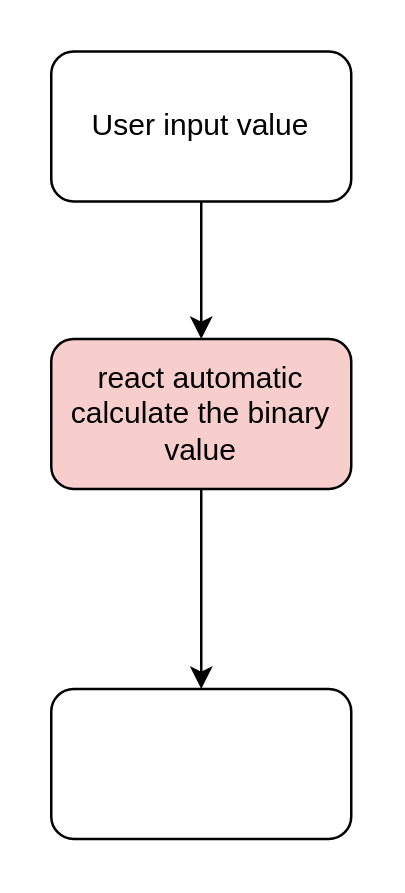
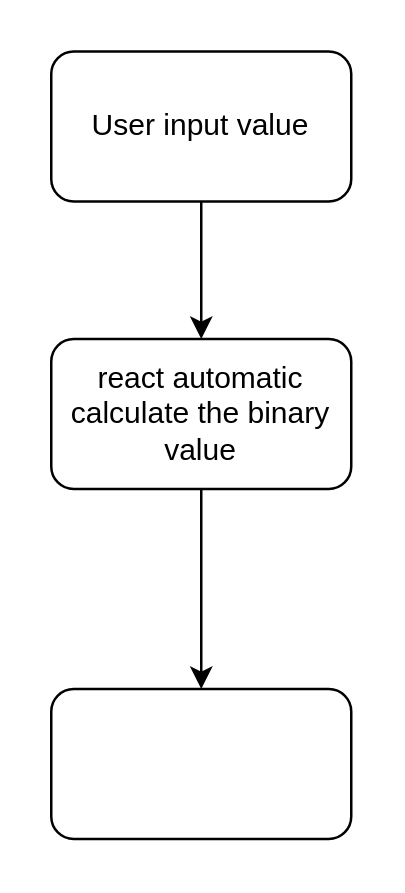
node "react automatic calculate the binary value": fillcolor #f8cecc -> #ffffff
